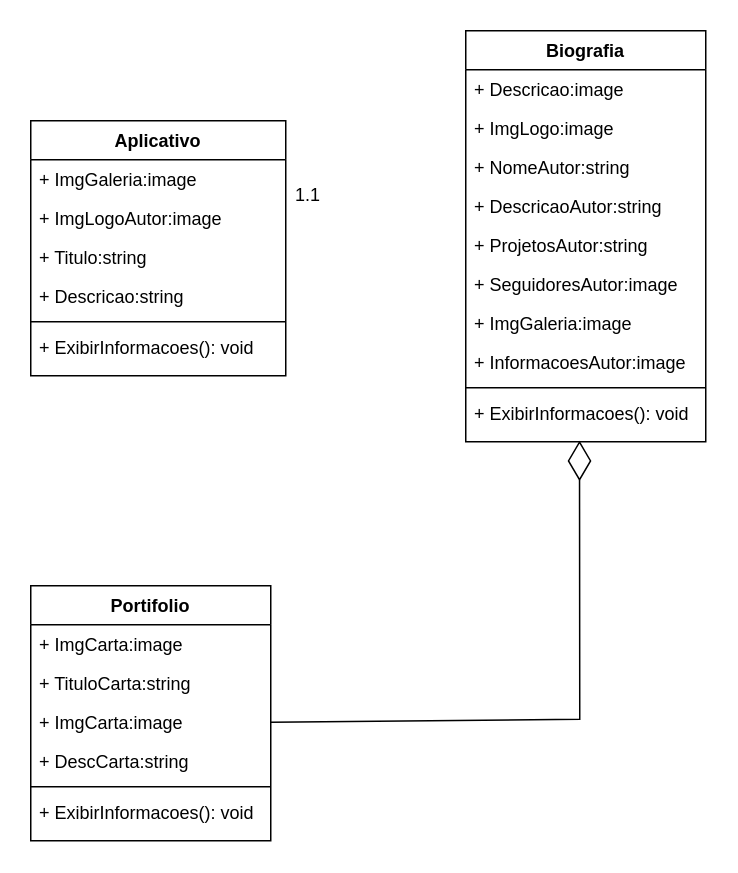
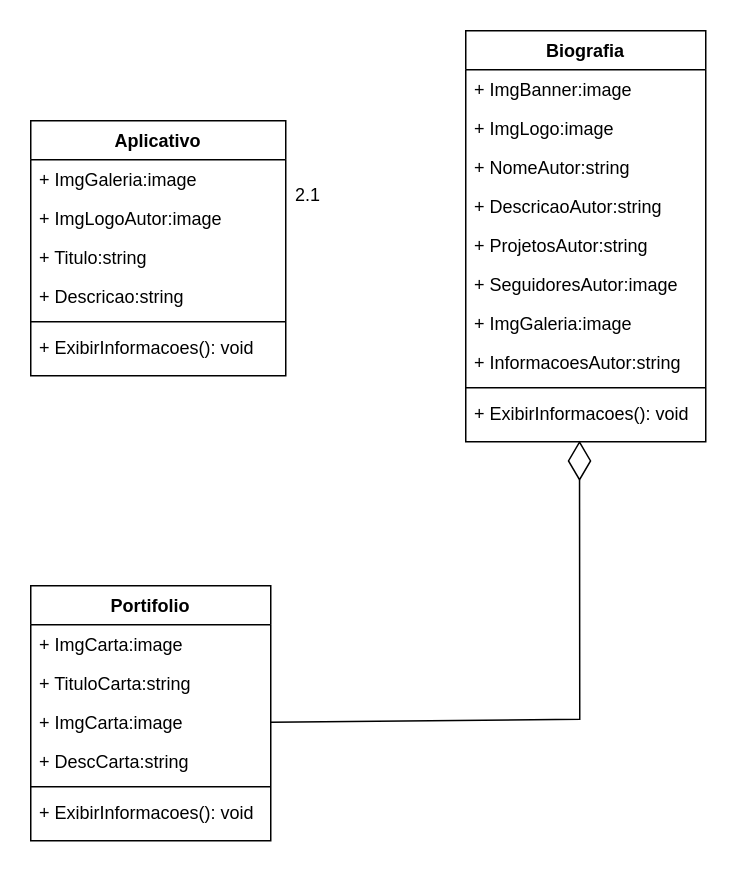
node "+ Descricao:image": label "+ Descricao:image" -> "+ ImgBanner:image"
node "1.1": label "1.1" -> "2.1"
node "+ InformacoesAutor:image": label "+ InformacoesAutor:image" -> "+ InformacoesAutor:string"
